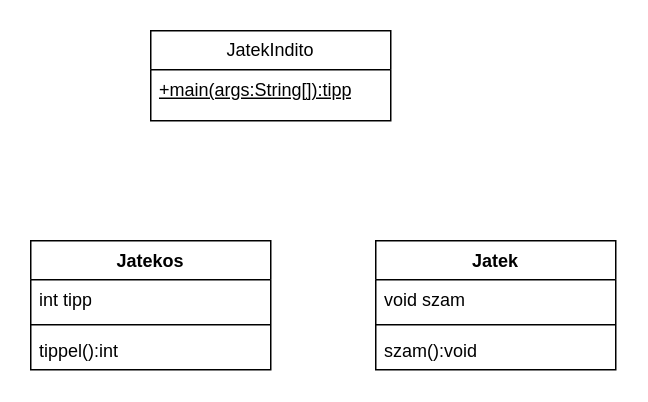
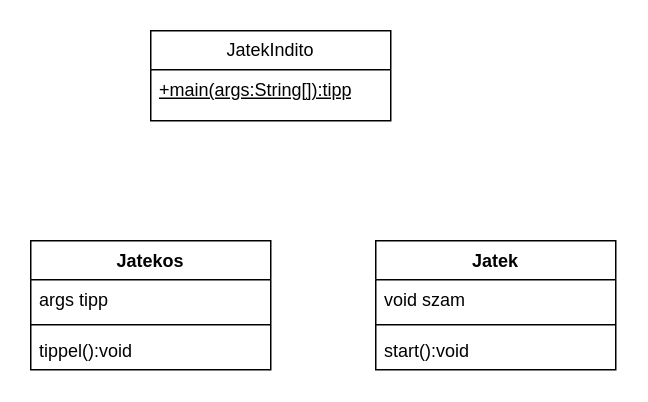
node "int tipp": label "int tipp" -> "args tipp"
node "tippel():int": label "tippel():int" -> "tippel():void"
node "szam():void": label "szam():void" -> "start():void"
